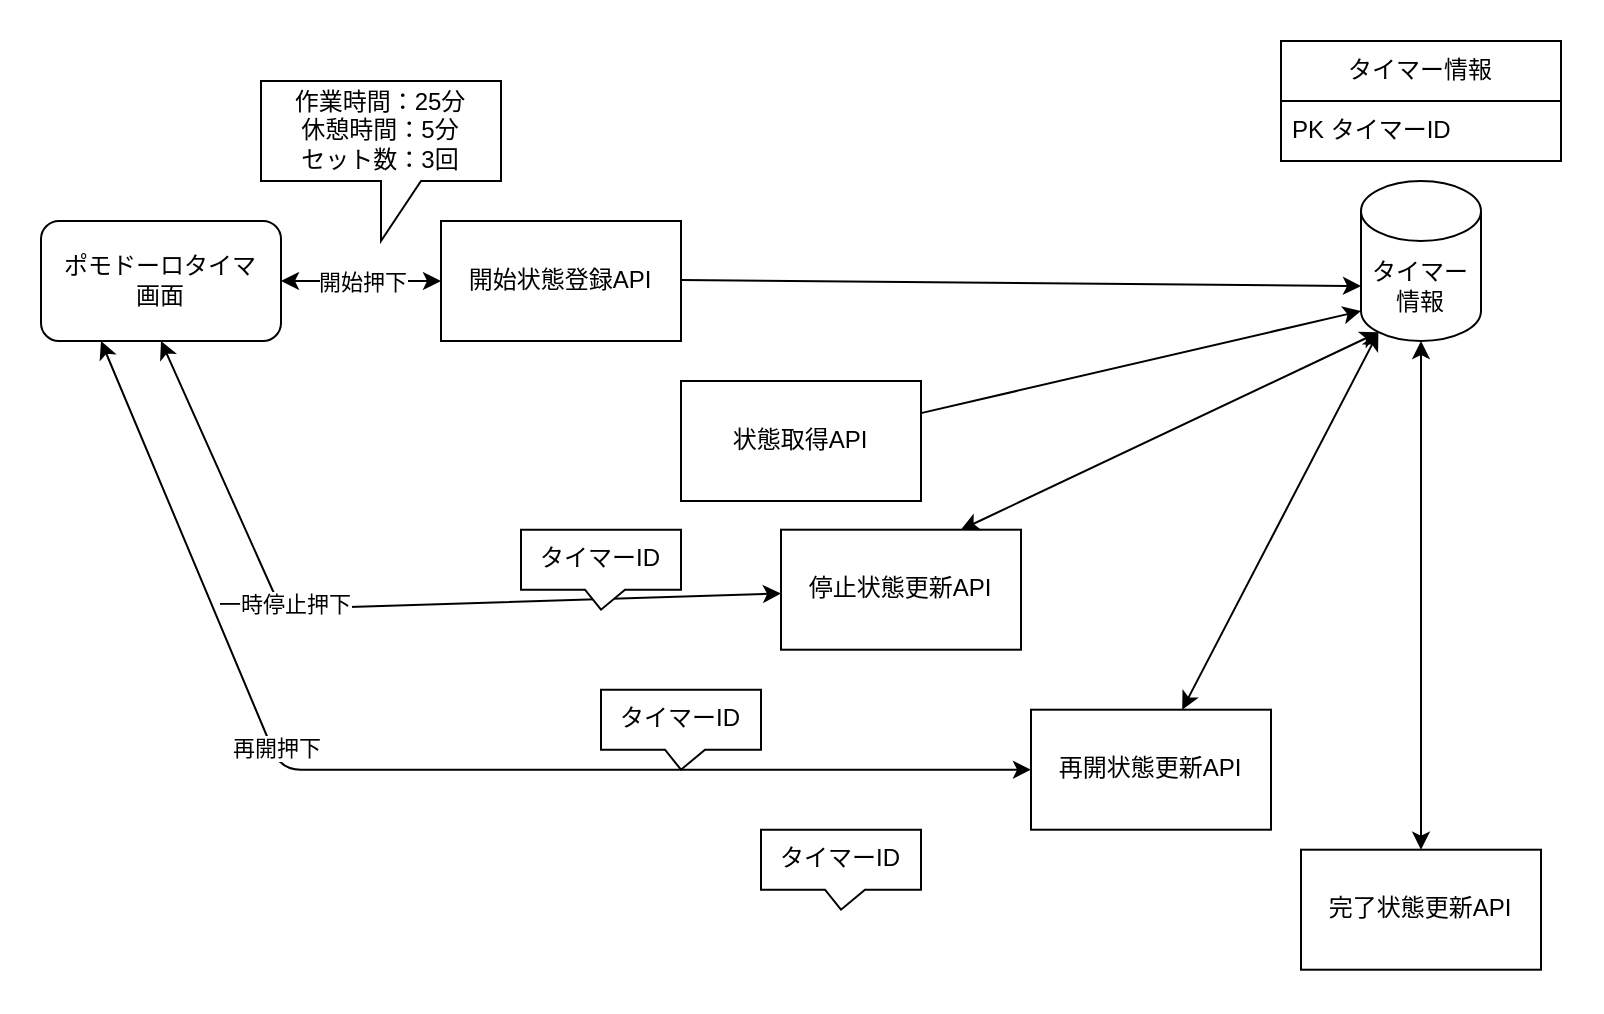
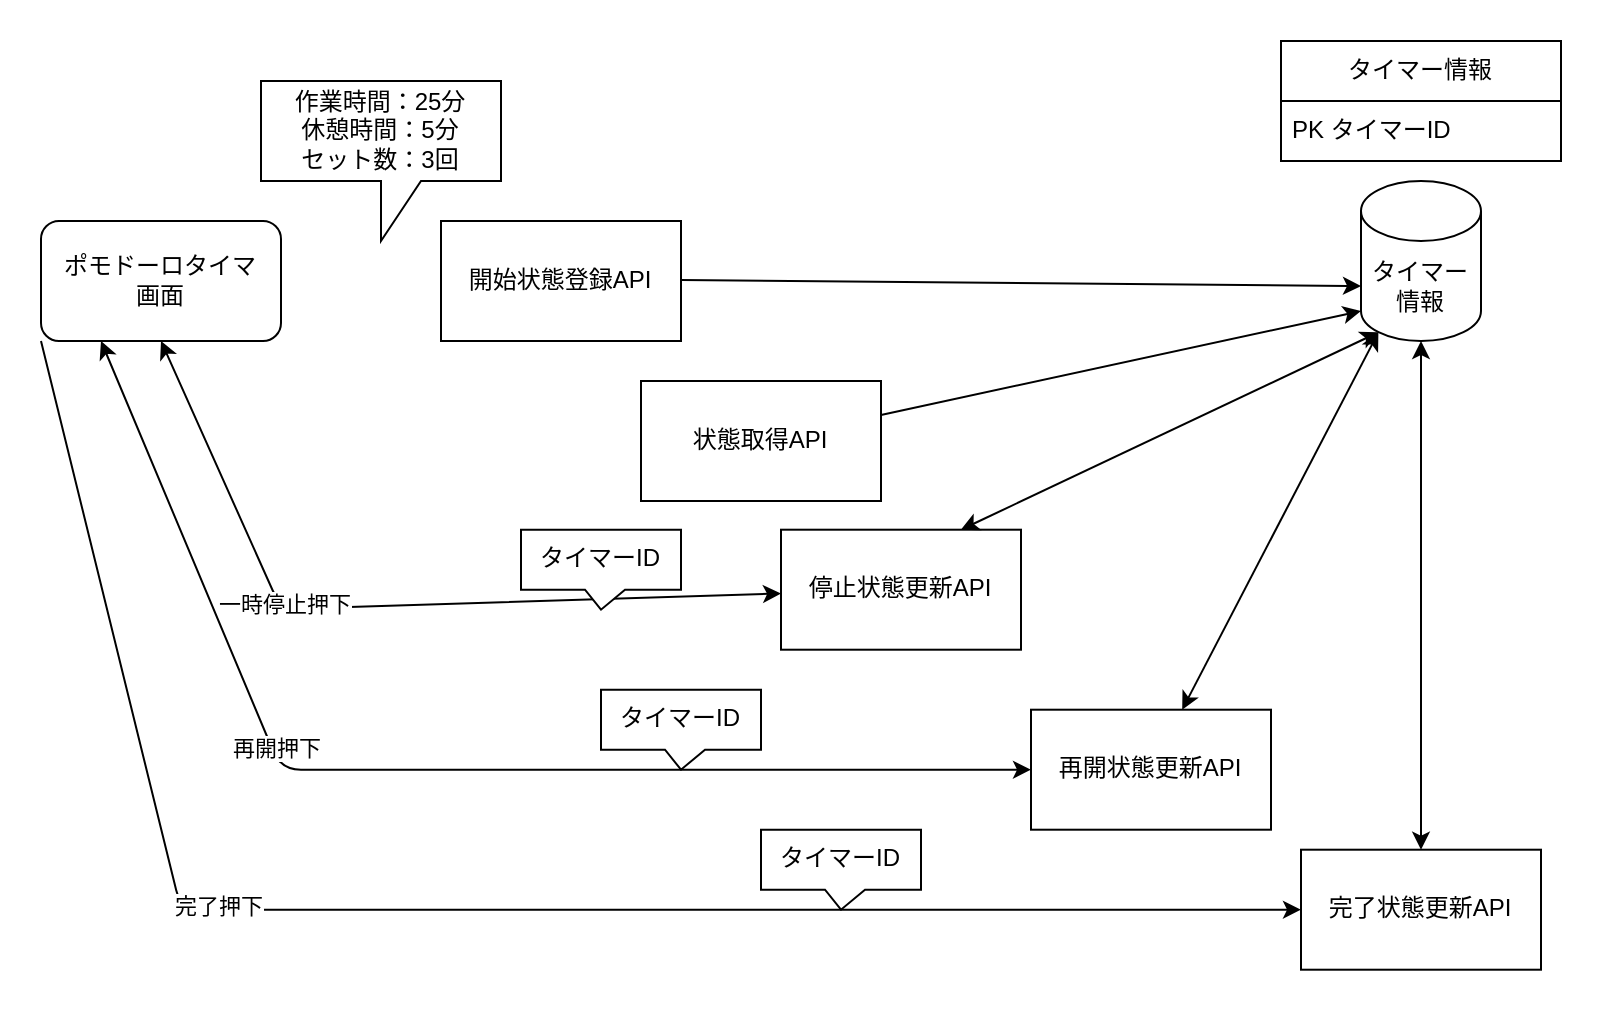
edge "ポモドーロタイマ画面" -- "開始状態登録API": removed, label "開始押下"
node "状態取得API": moved (801, 441) -> (761, 441)
edge "ポモドーロタイマ画面" -> "完了状態更新API": added, label "完了押下"
